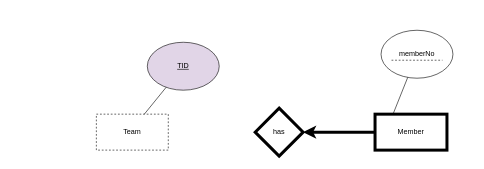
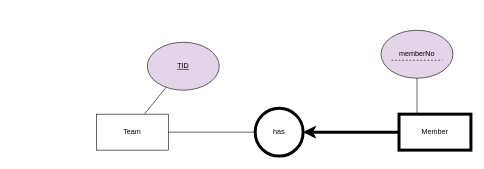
node "memberNo": fillcolor #ffffff -> #e1d5e7
node "Team": style dashed -> solid
edge "Team" -- "has": added
node "has": shape diamond -> ellipse
node "Member": moved (411, 132) -> (435, 132)
